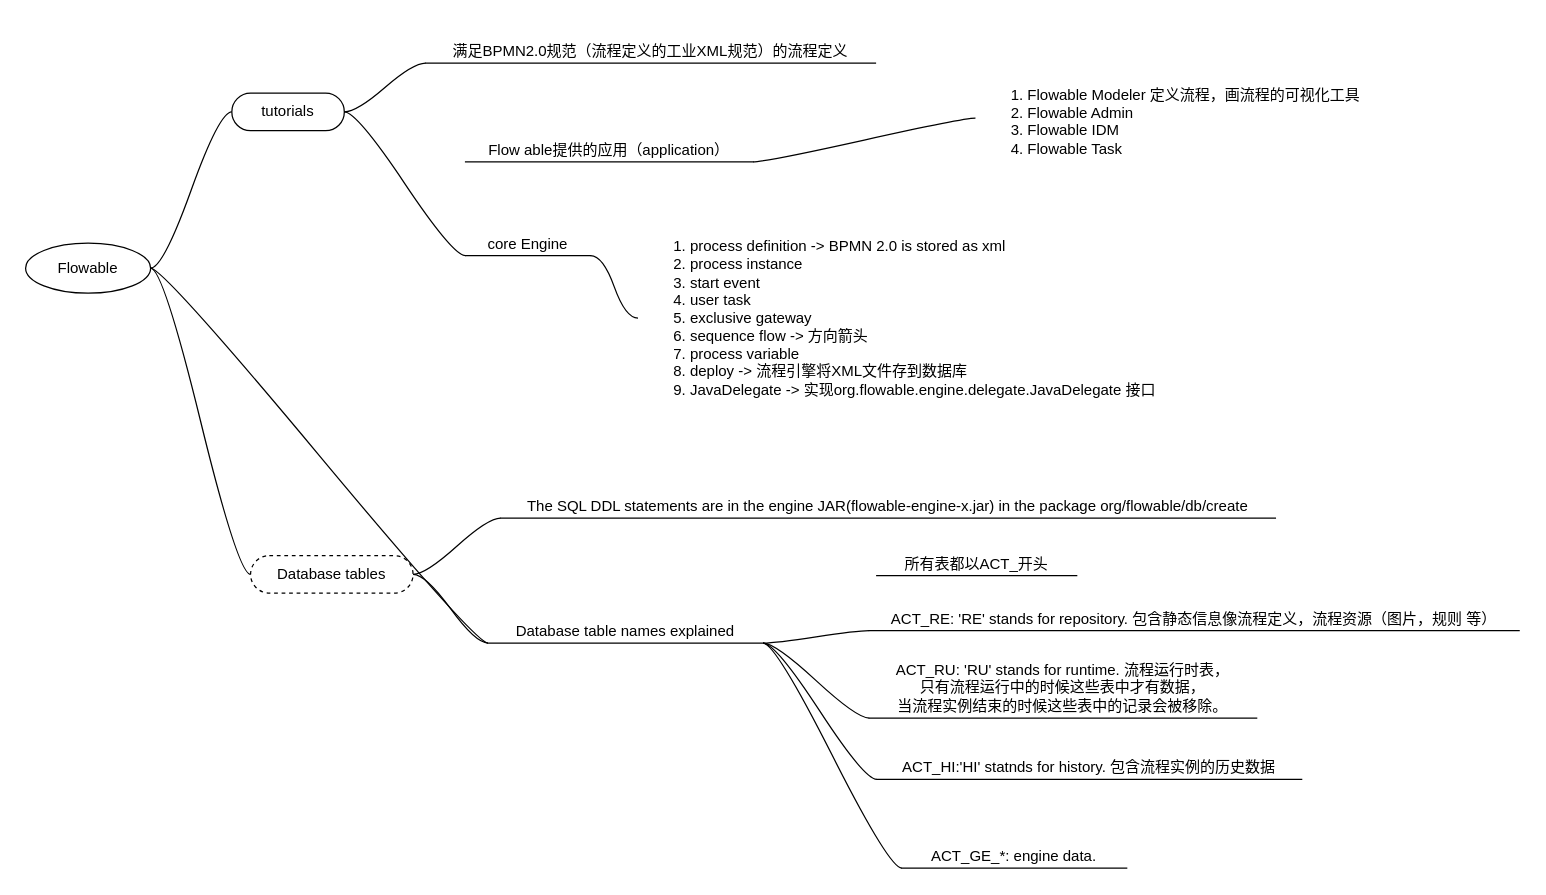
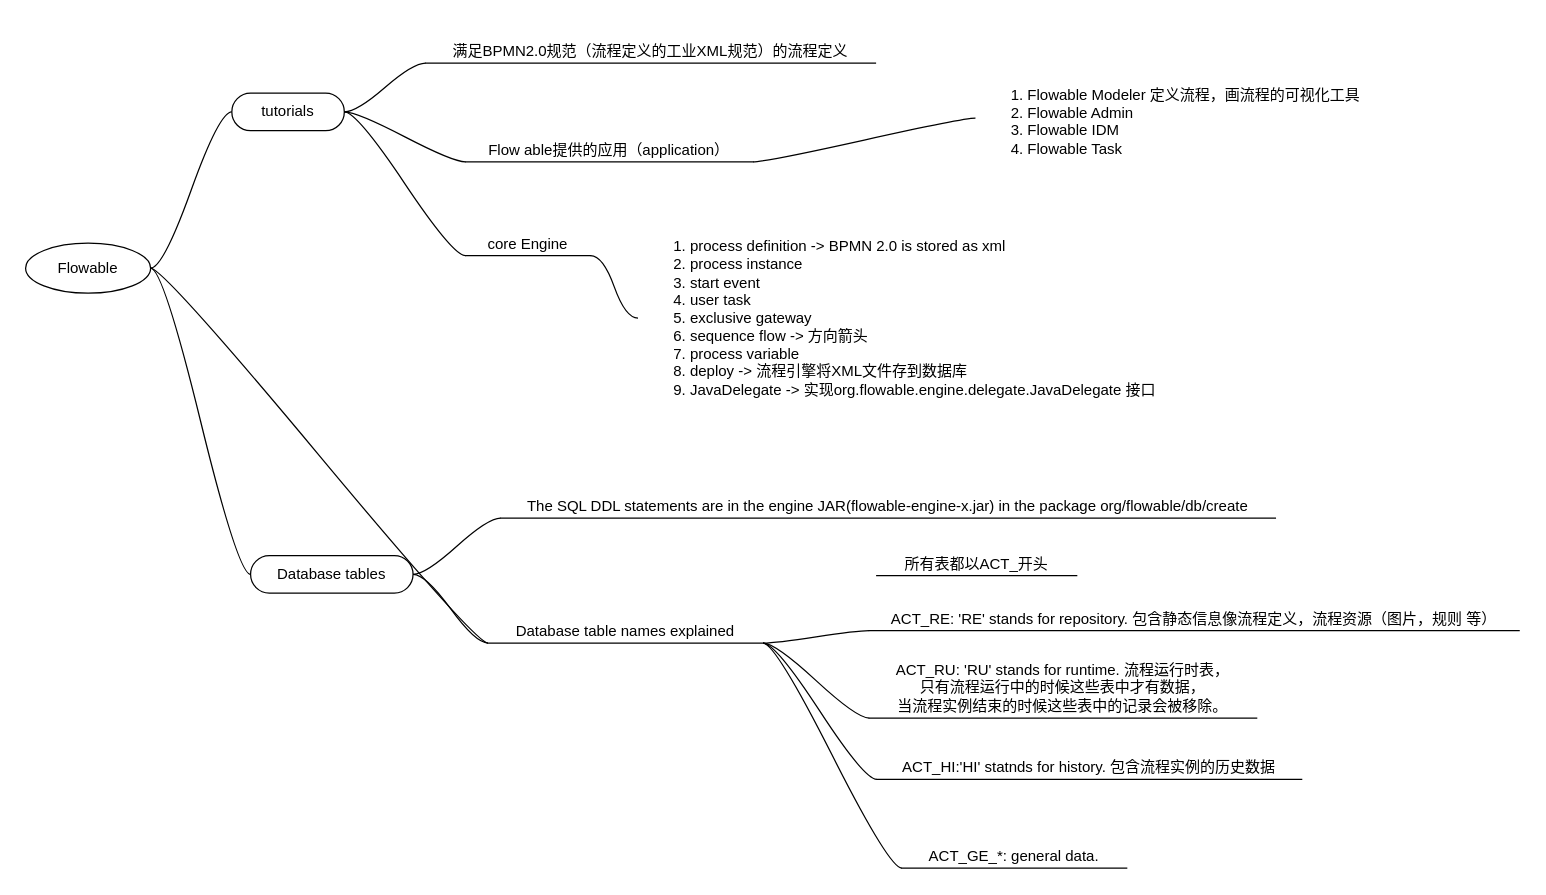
edge "tutorials" -- "Flow able提供的应用（application）": added
node "Database tables": style dashed -> solid
node "ACT_GE_*: engine data.": label "ACT_GE_*: engine data." -> "ACT_GE_*: general data."
